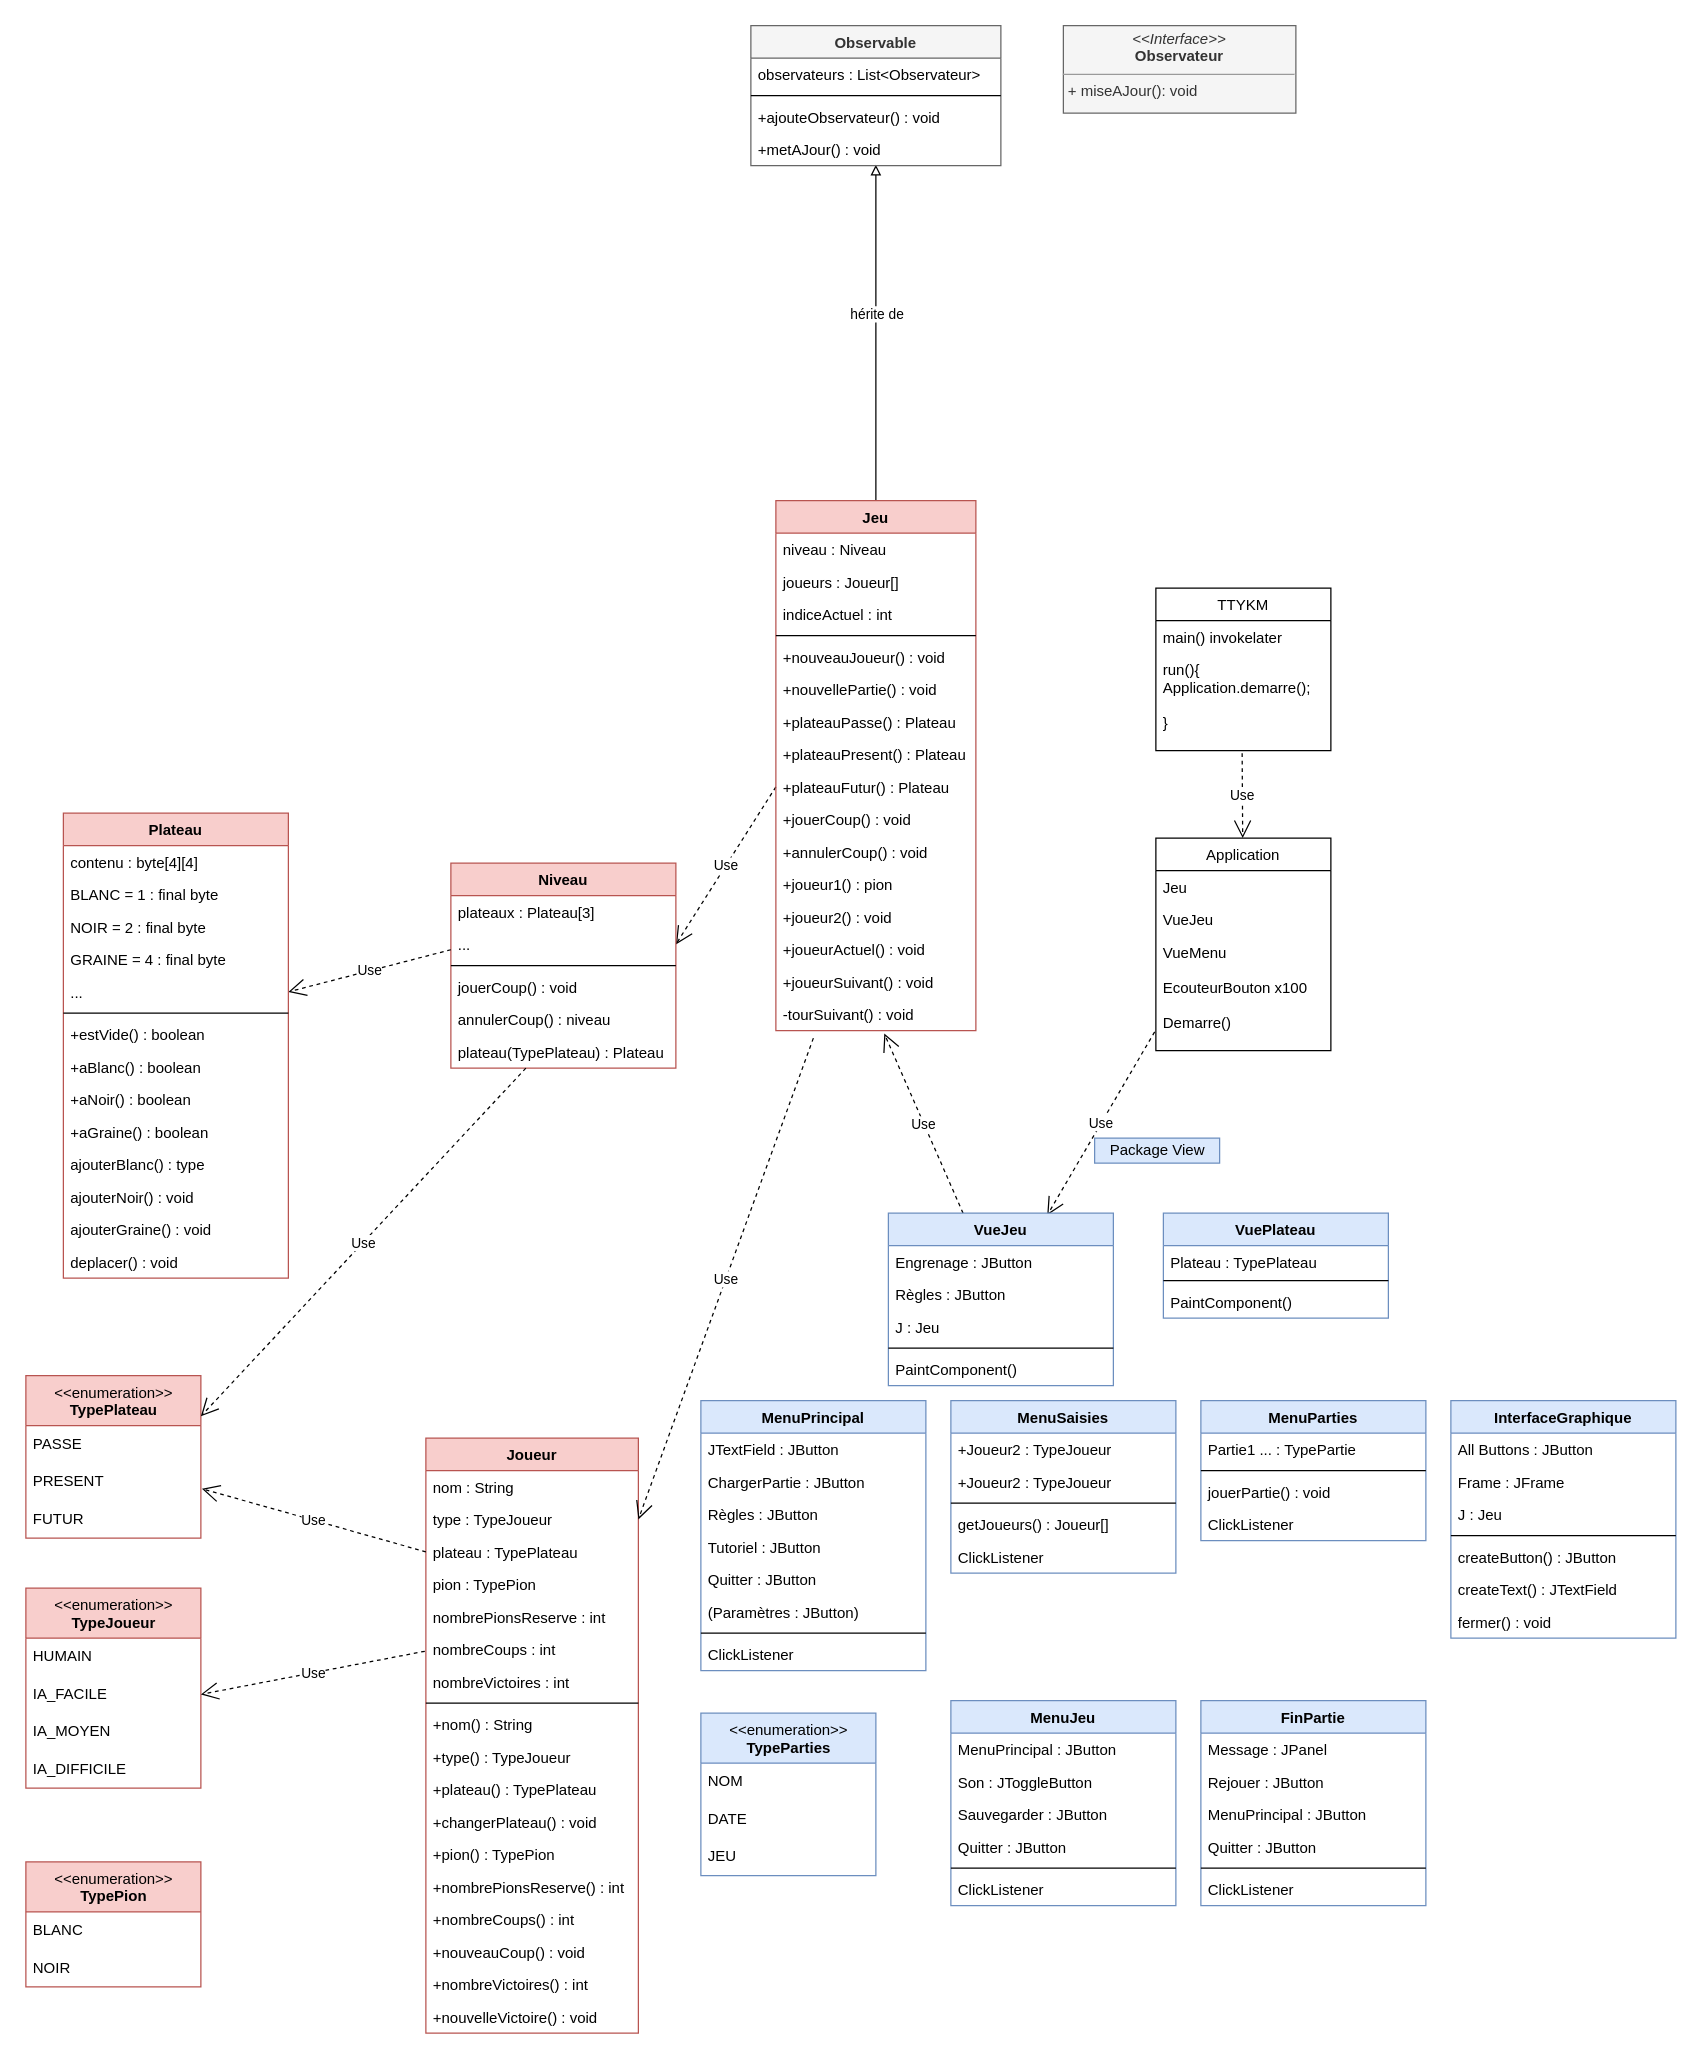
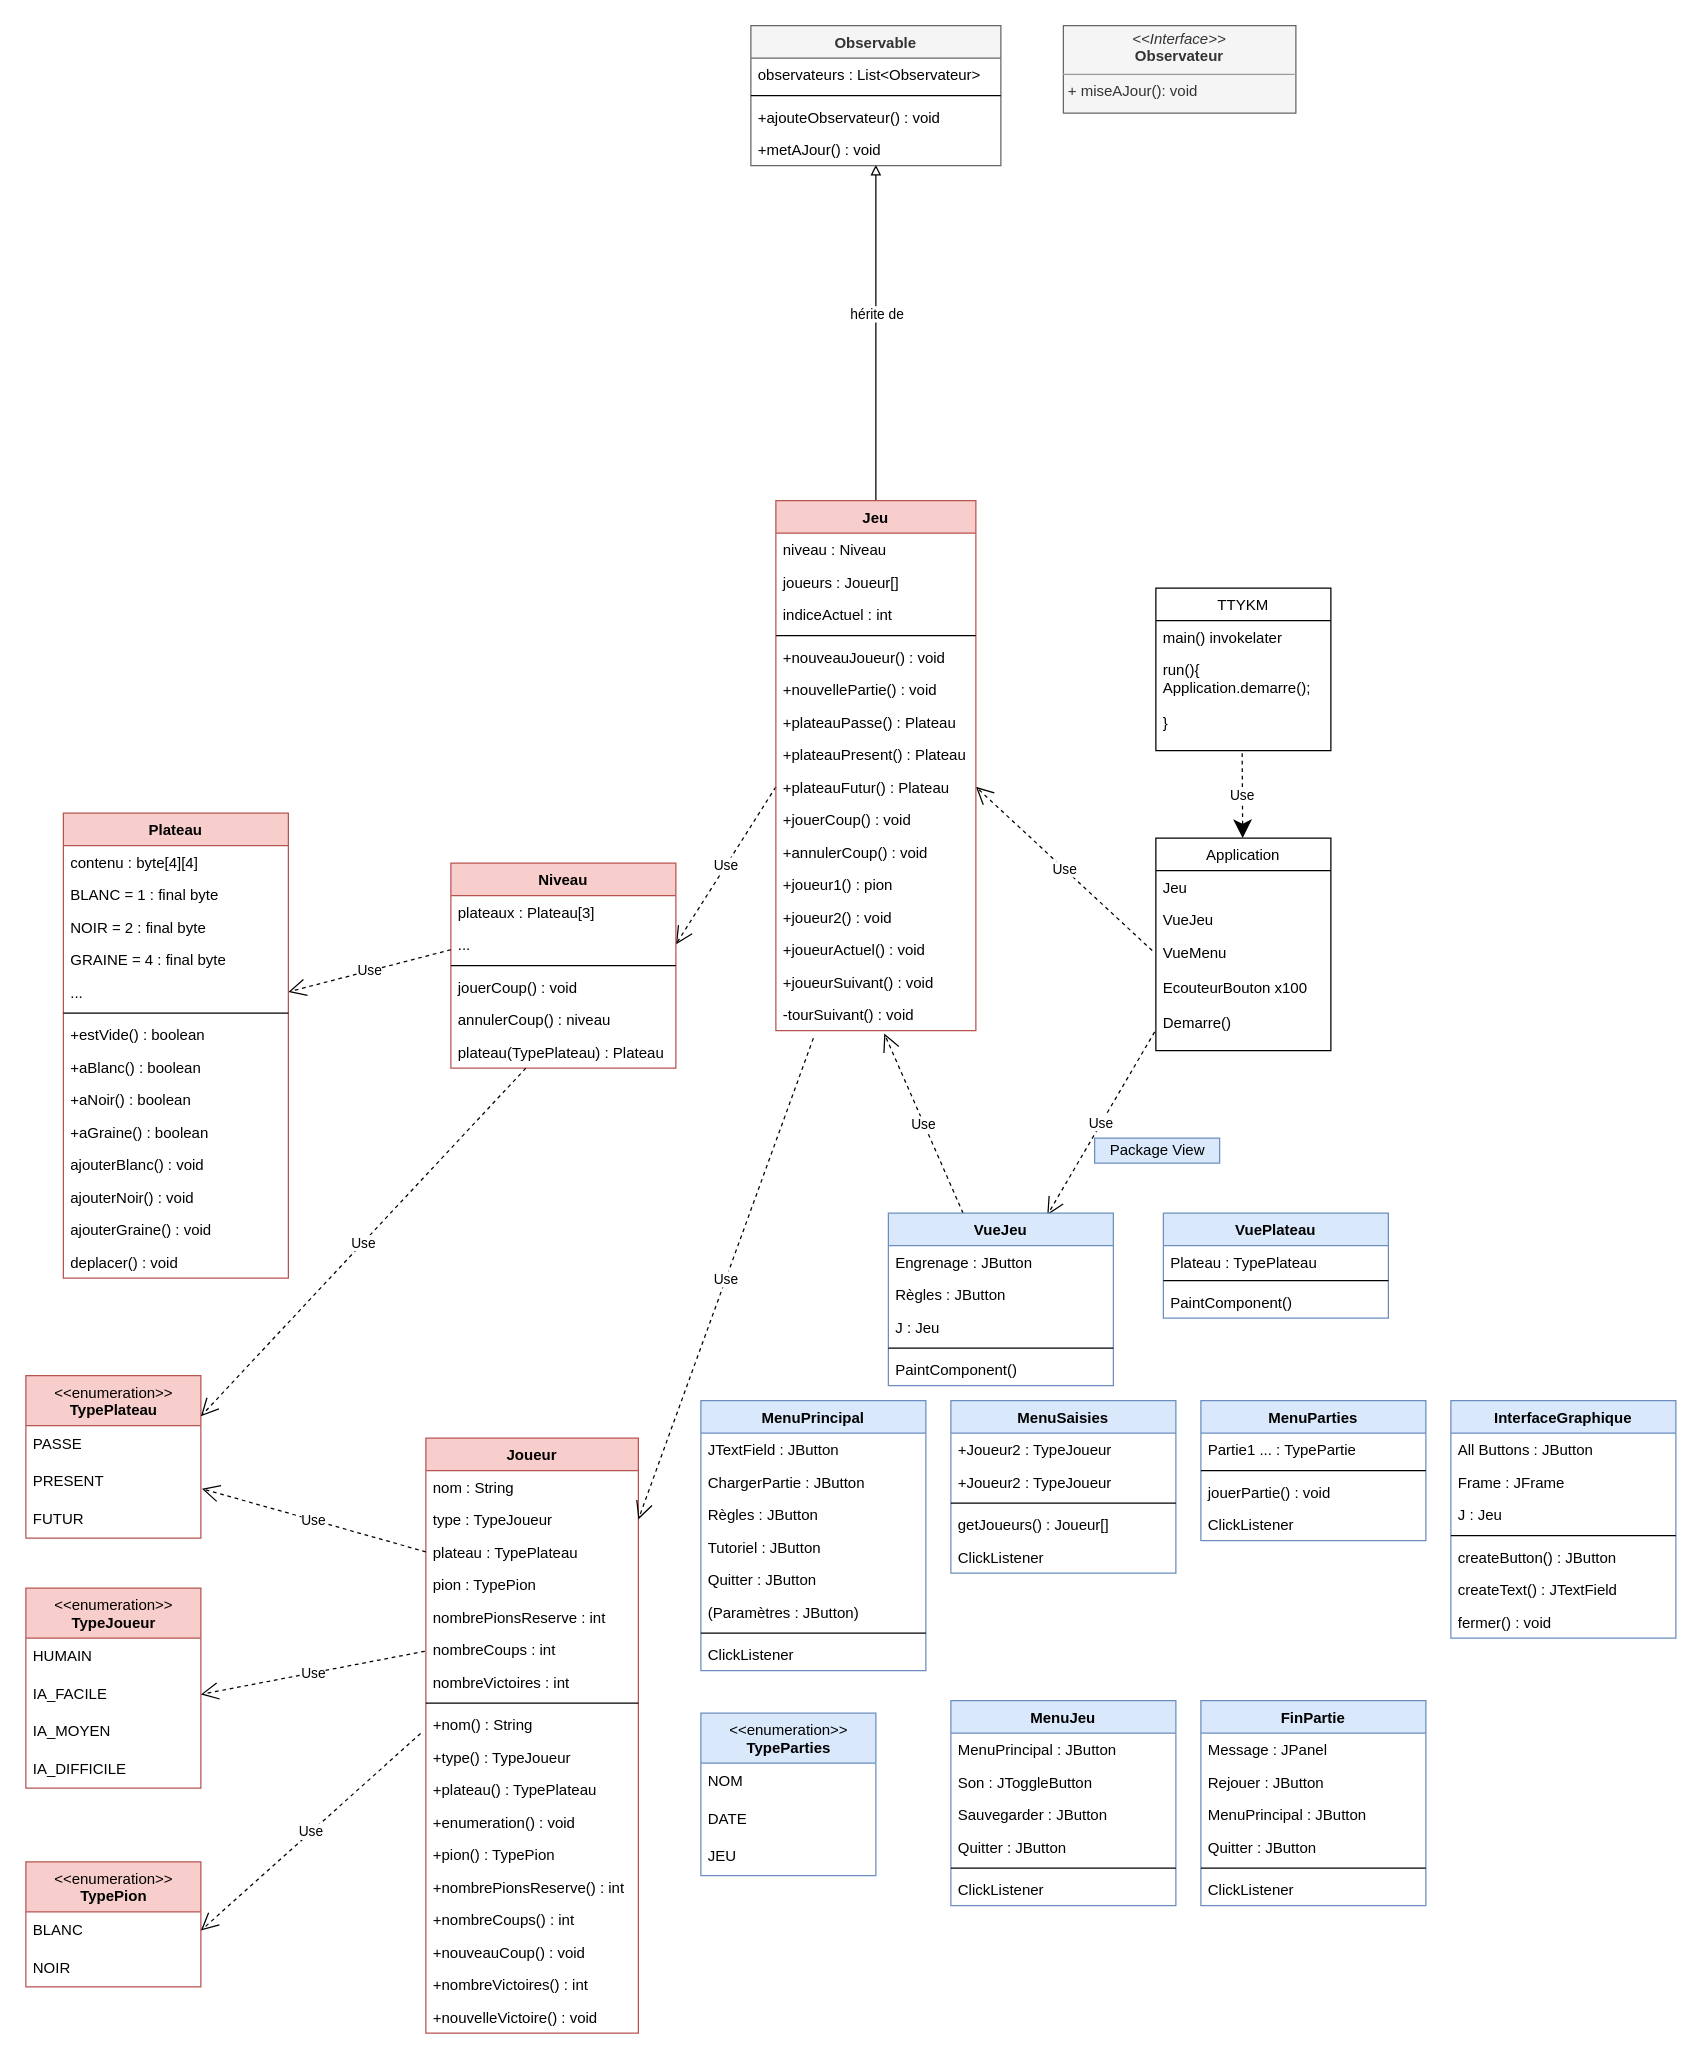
edge "run(){ Application.demarre(); }" -> "Application": arrowhead open -> classic
edge "VueMenu EcouteurBouton x100 Demarre()" -> "+plateauFutur() : Plateau": added, label "Use"
node "ajouterBlanc() : type": label "ajouterBlanc() : type" -> "ajouterBlanc() : void"
node "+changerPlateau() : void": label "+changerPlateau() : void" -> "+enumeration() : void"
edge "+nom() : String" -> "BLANC": added, label "Use"
